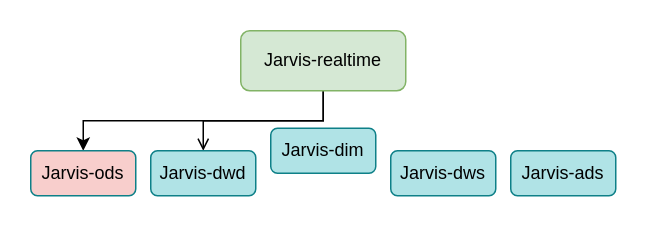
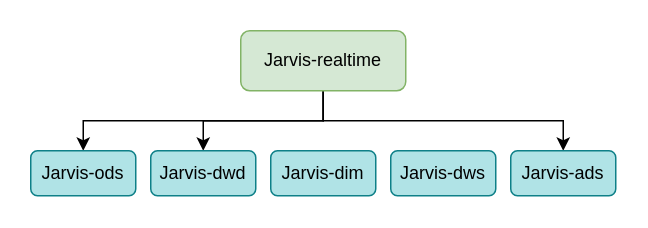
edge "Jarvis-realtime" -> "Jarvis-ads": added
edge "Jarvis-realtime" -> "Jarvis-dwd": arrowhead open -> classic
node "Jarvis-dim": moved (323, 151) -> (323, 173)
node "Jarvis-ods": fillcolor #f8cecc -> #b0e3e6
